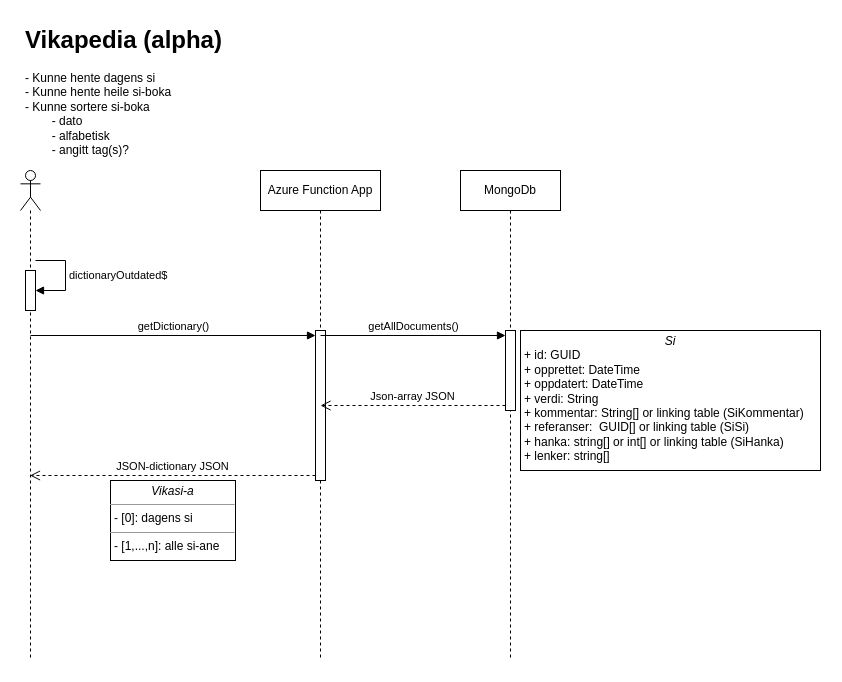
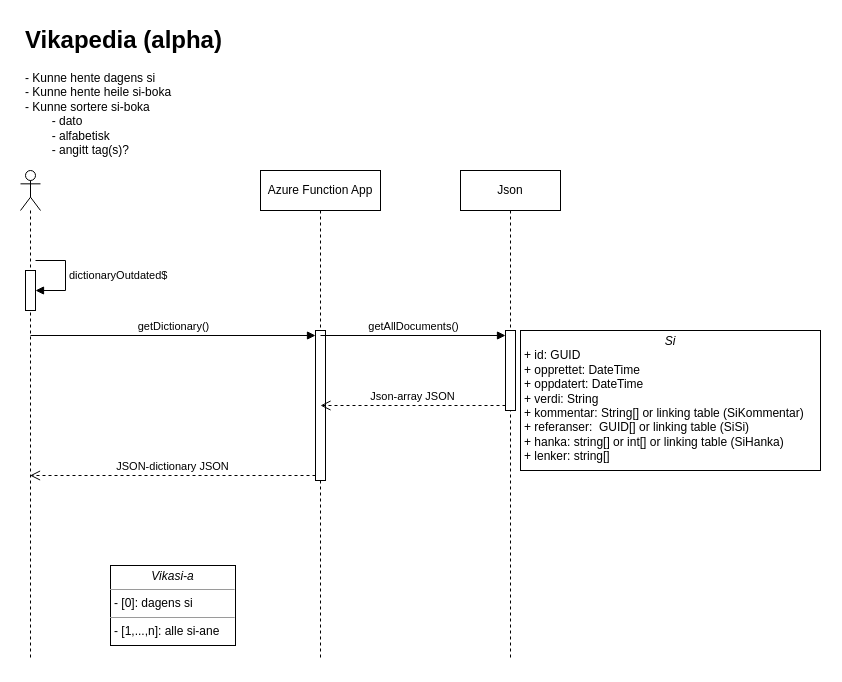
node "MongoDb": label "MongoDb" -> "Json"
node "Vikasi-a - [0]: dagens si - [1,...,n]: alle si-ane": moved (173, 521) -> (173, 606)
